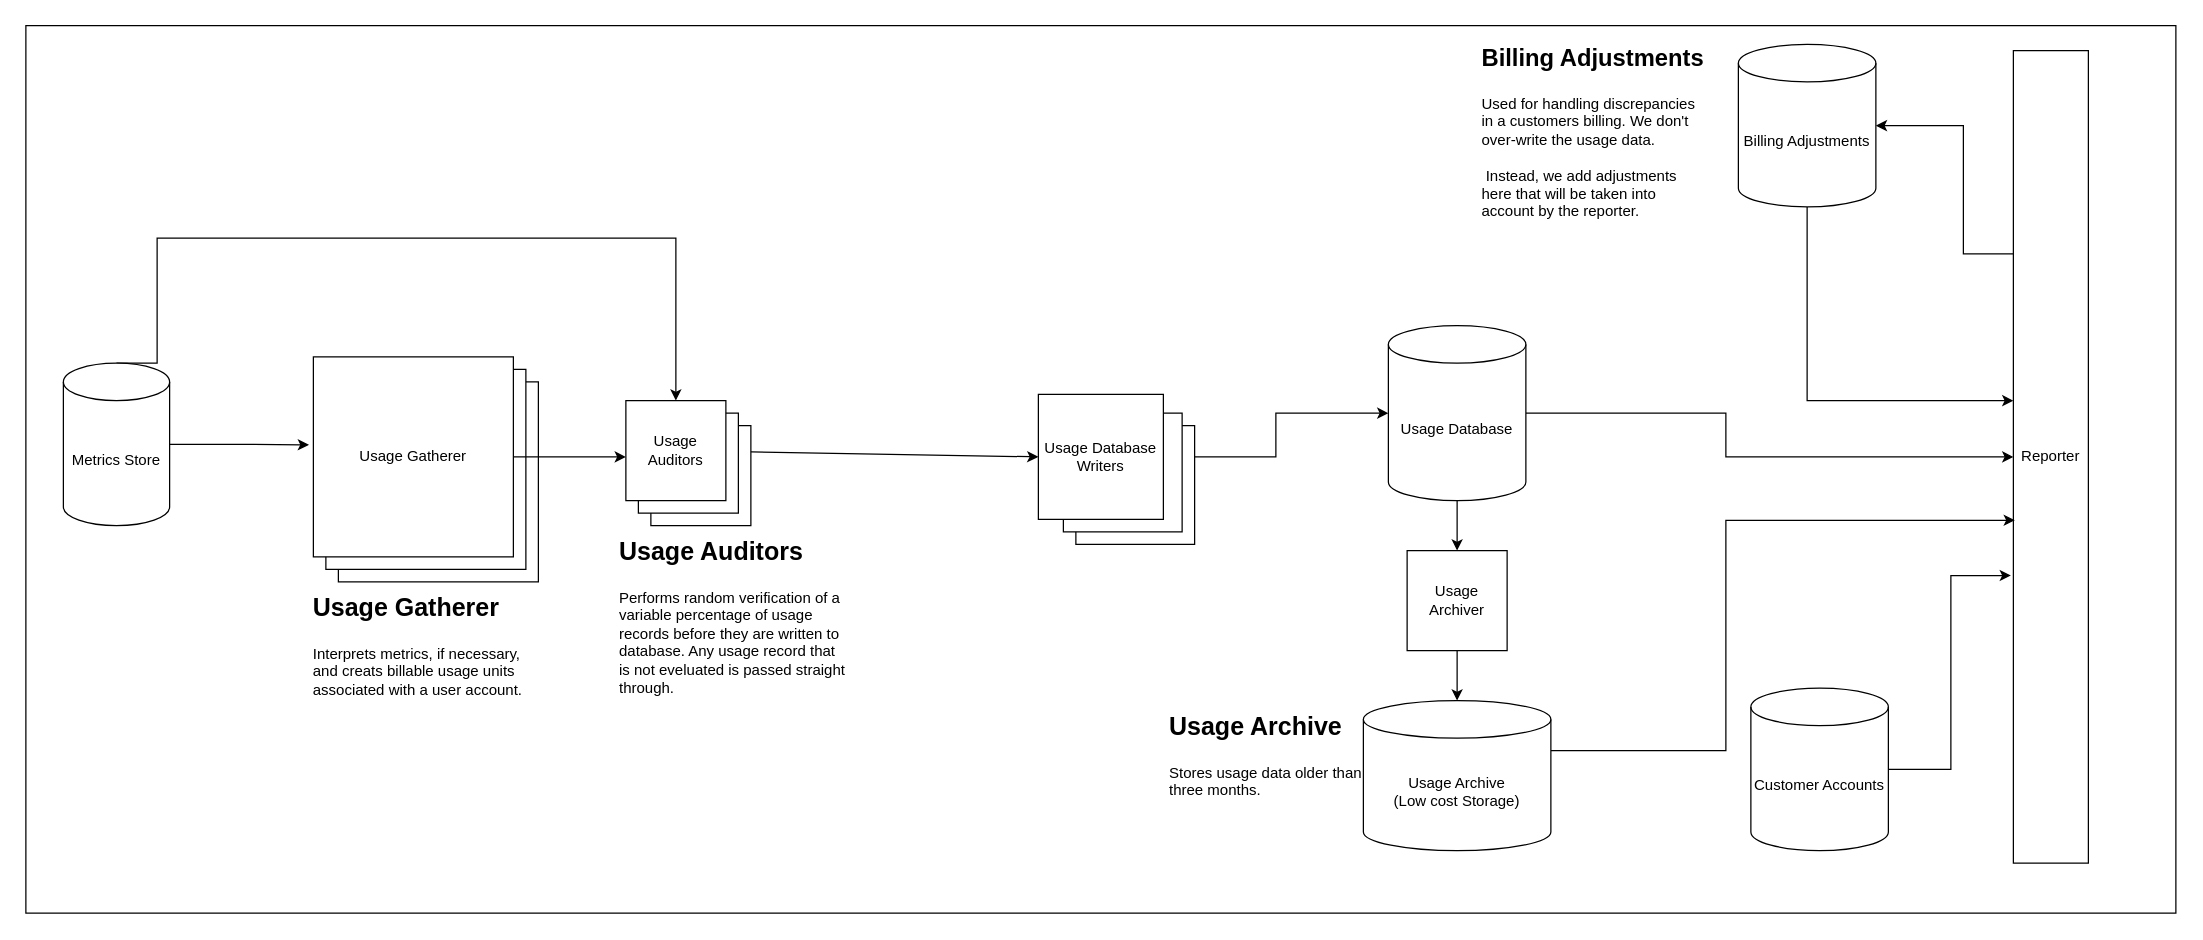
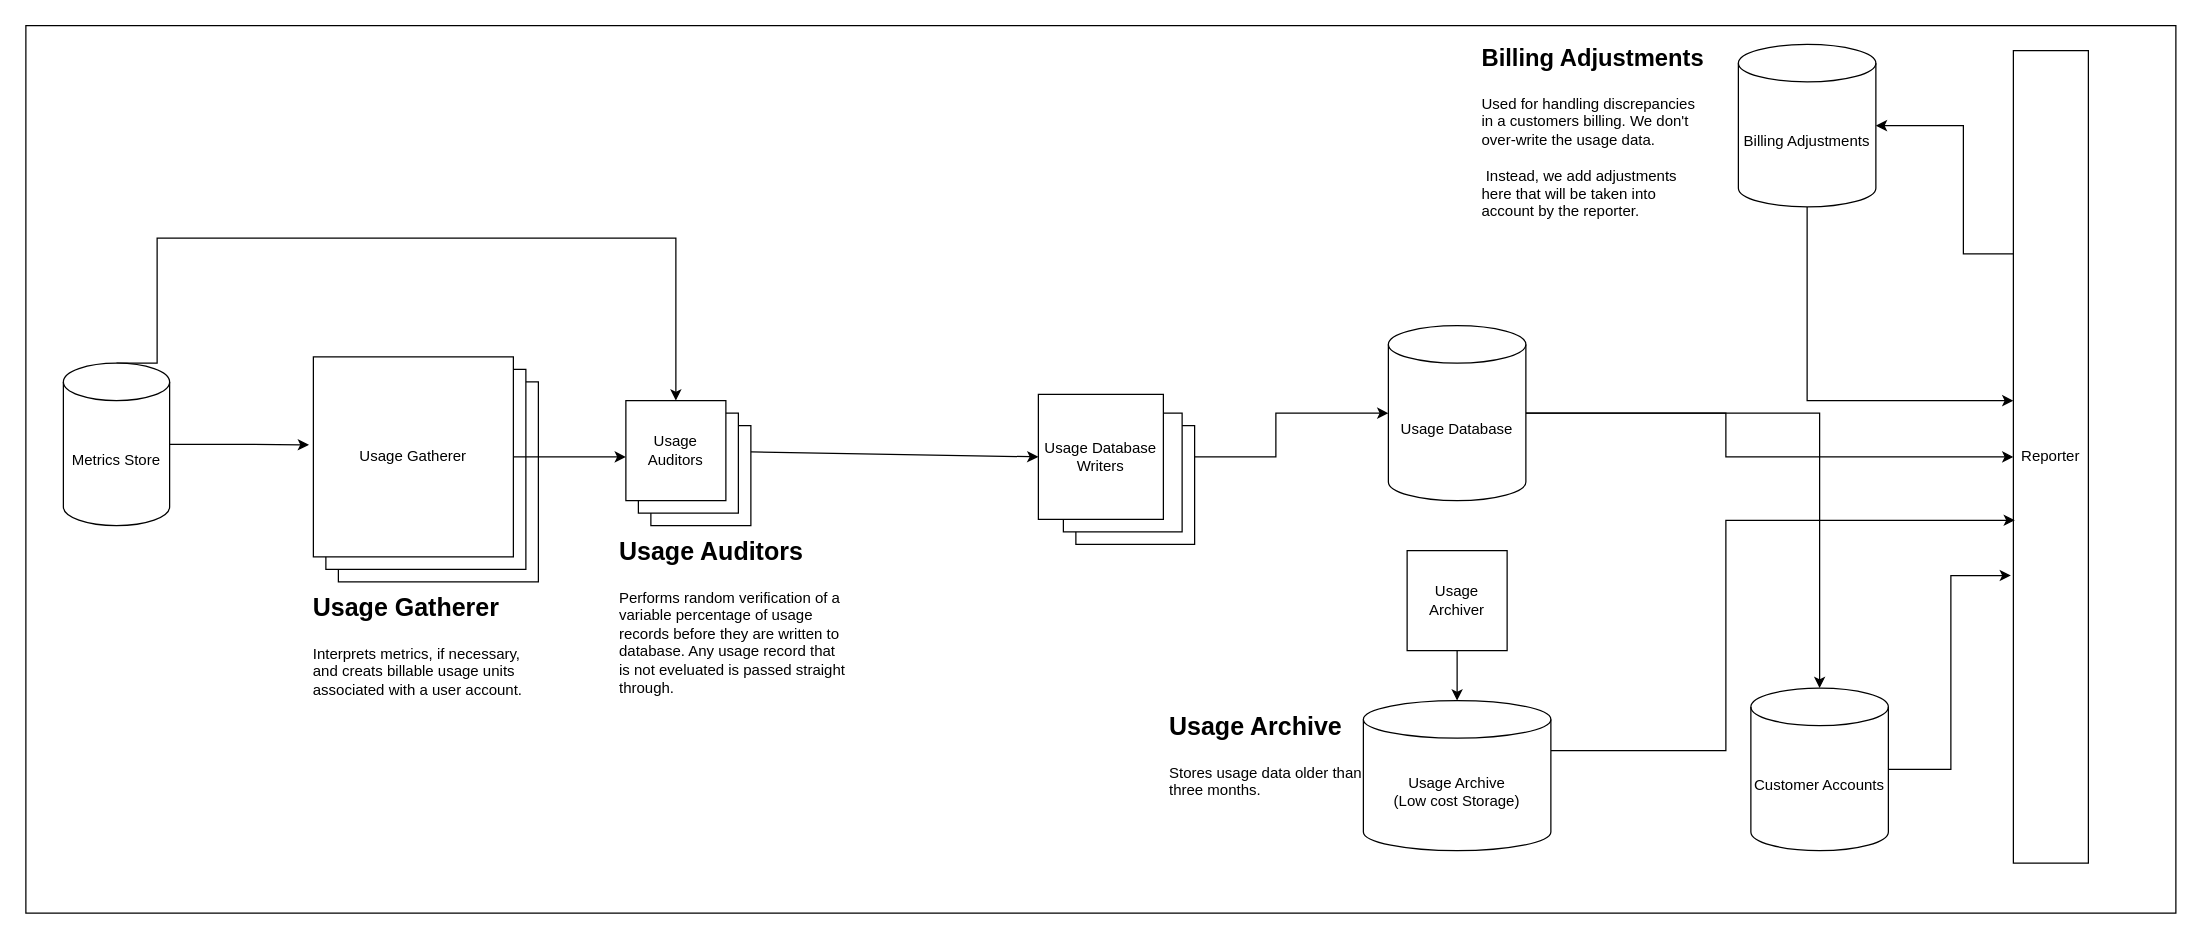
edge "Usage Database" -> "Usage Archiver": now "Usage Database" -> "Customer Accounts"
